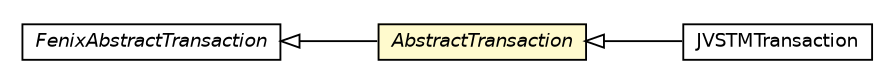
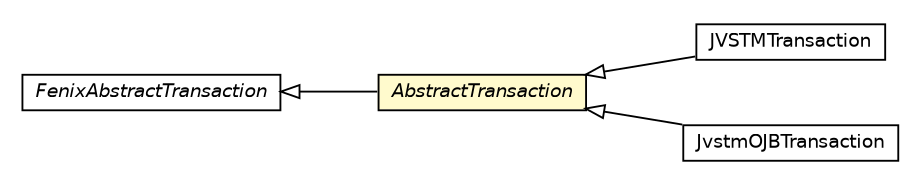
node "JvstmOJBTransaction": added
